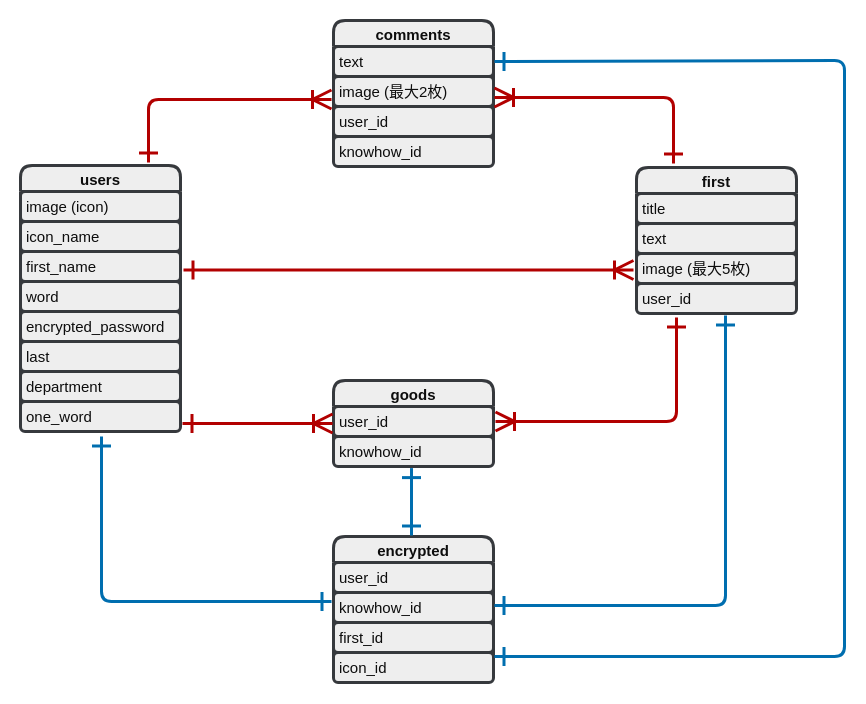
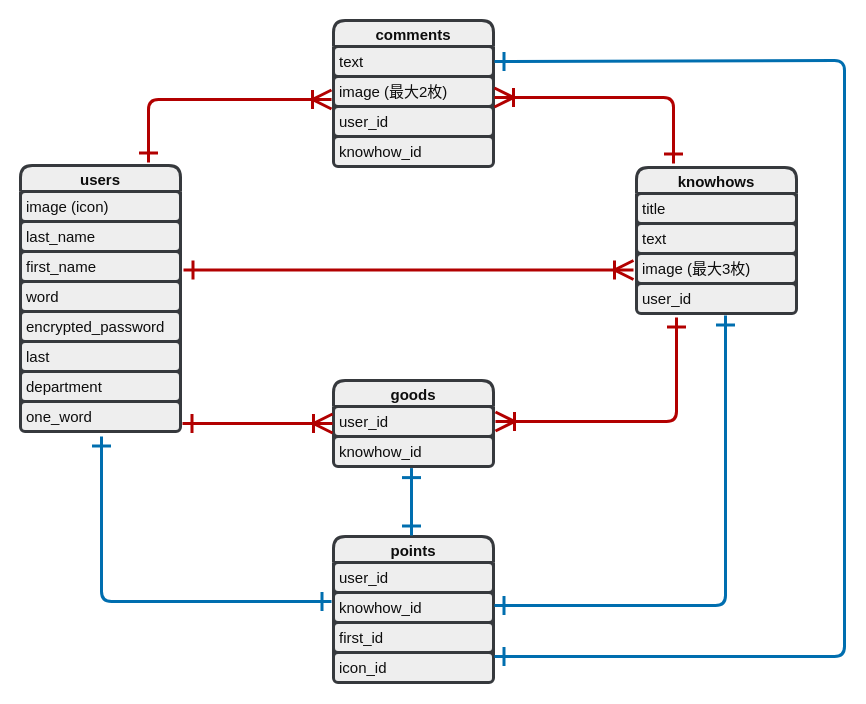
node "first": label "first" -> "knowhows"
node "icon_name": label "icon_name" -> "last_name"
node "image (最大5枚)": label "image (最大5枚)" -> "image (最大3枚)"
node "encrypted": label "encrypted" -> "points"
